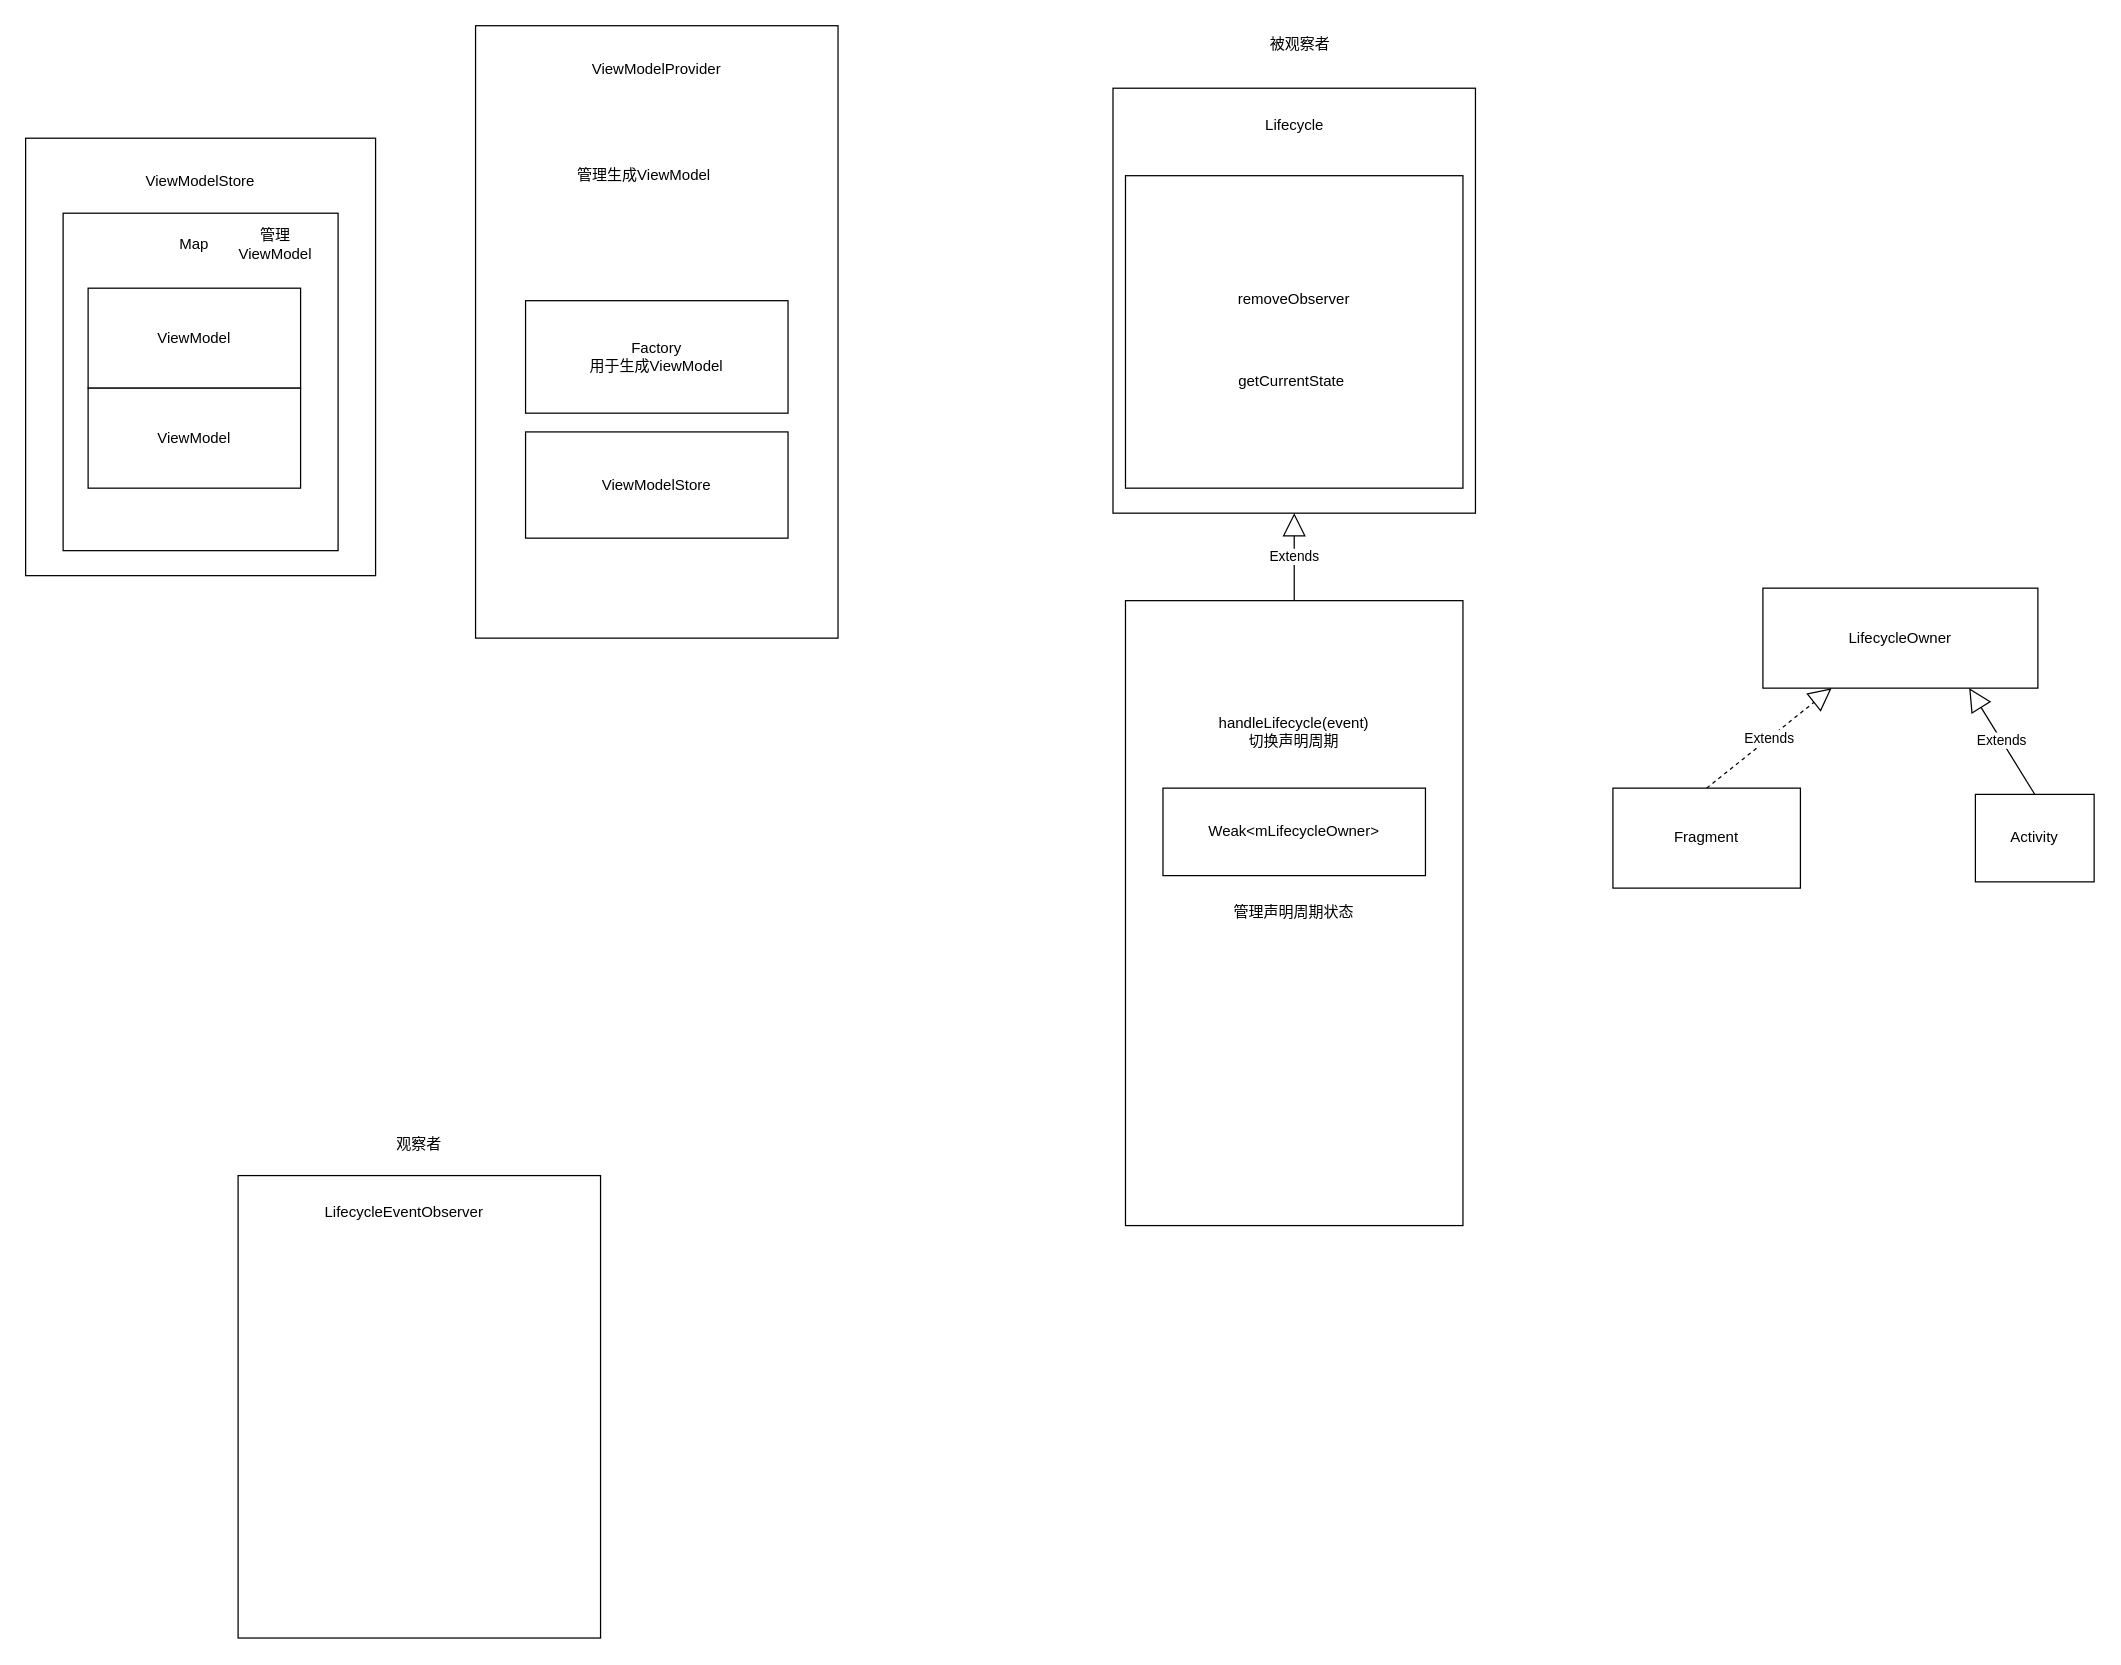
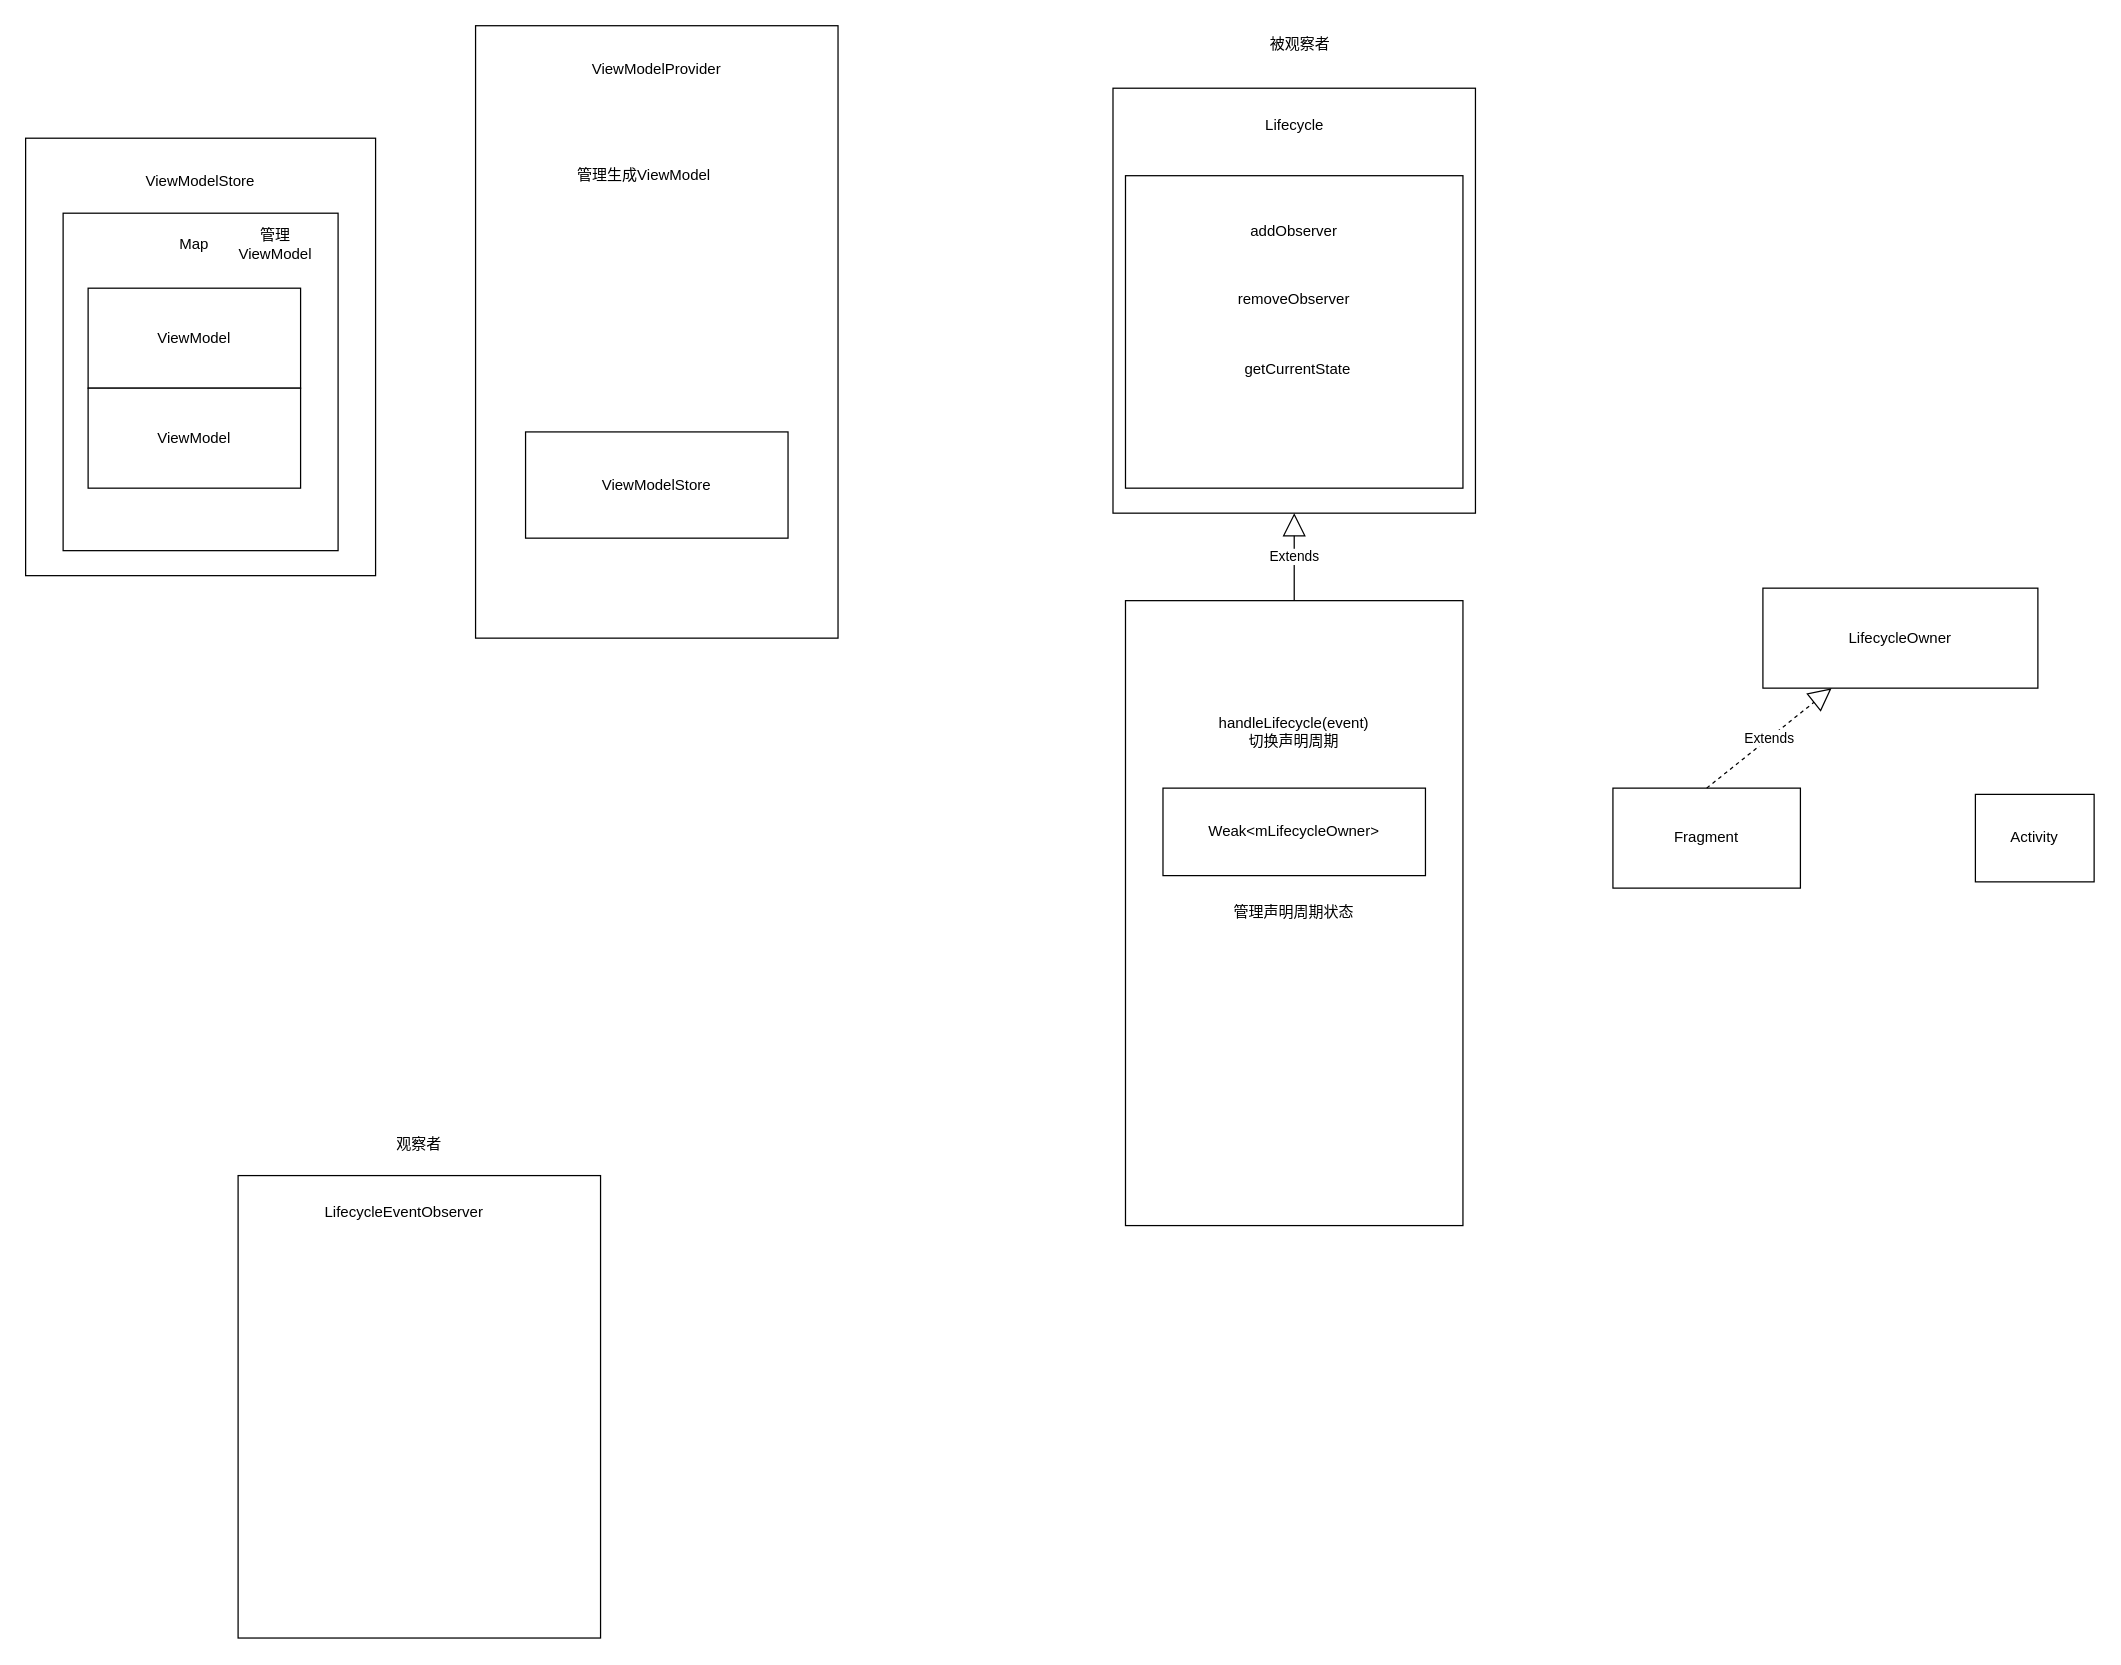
node "addObserver": added
node "Factory 用于生成ViewModel": removed
node "getCurrentState": moved (1291, 382) -> (1298, 369)
edge "Activity" -> "LifecycleOwner": removed, label "Extends"
